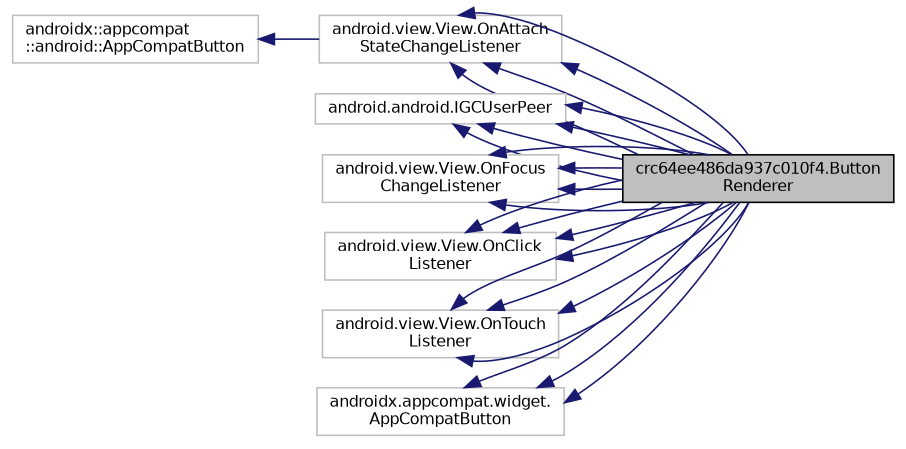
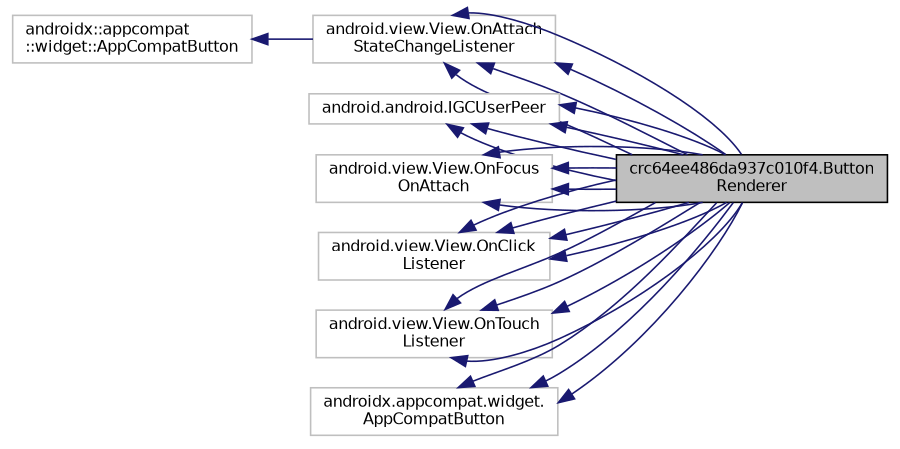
node "androidx::appcompat ::android::AppCompatButton": label "androidx::appcompat ::android::AppCompatButton" -> "androidx::appcompat ::widget::AppCompatButton"
node "android.view.View.OnFocus ChangeListener": label "android.view.View.OnFocus ChangeListener" -> "android.view.View.OnFocus OnAttach"
